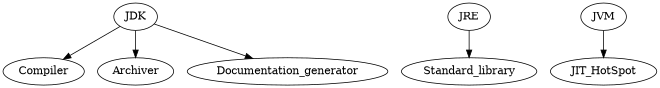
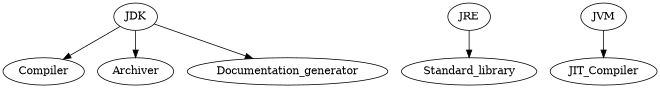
node "JIT_HotSpot": label "JIT_HotSpot" -> "JIT_Compiler"
